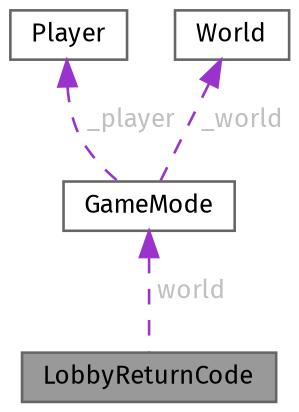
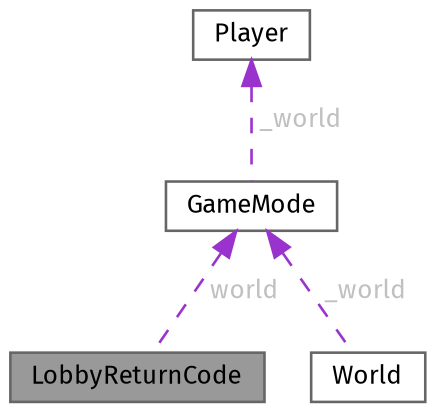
edge "GameMode" -> "Player": label " _player" -> " _world"
edge "GameMode" -> "World": reversed
